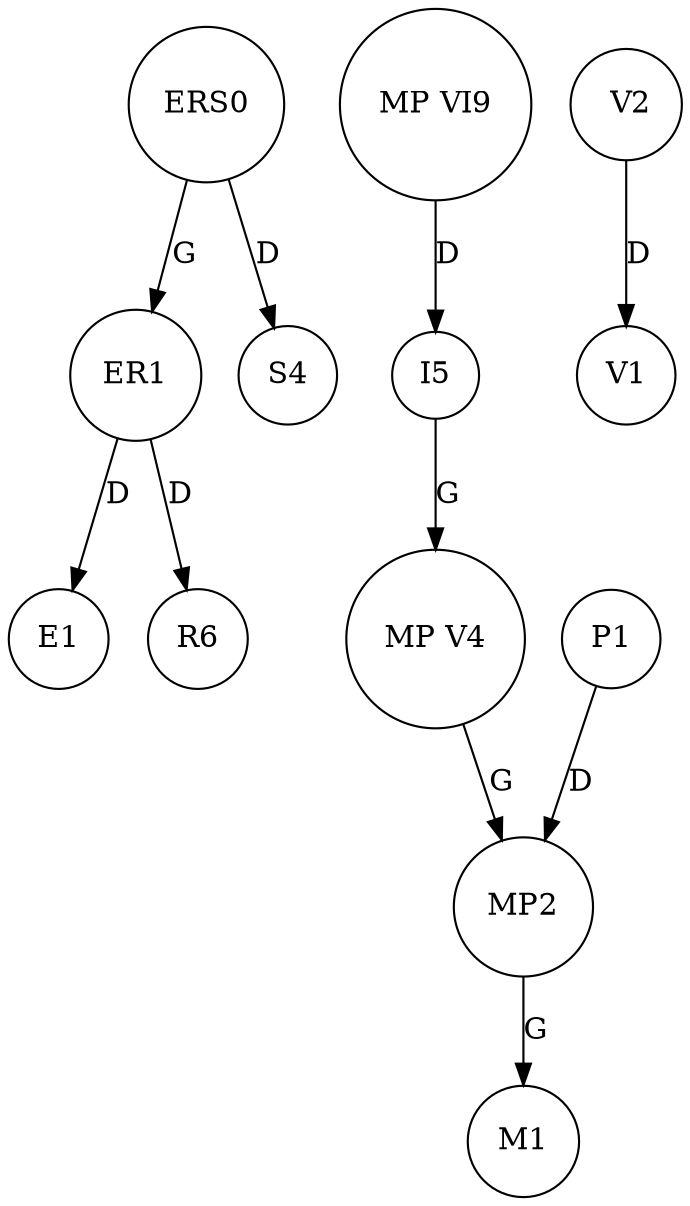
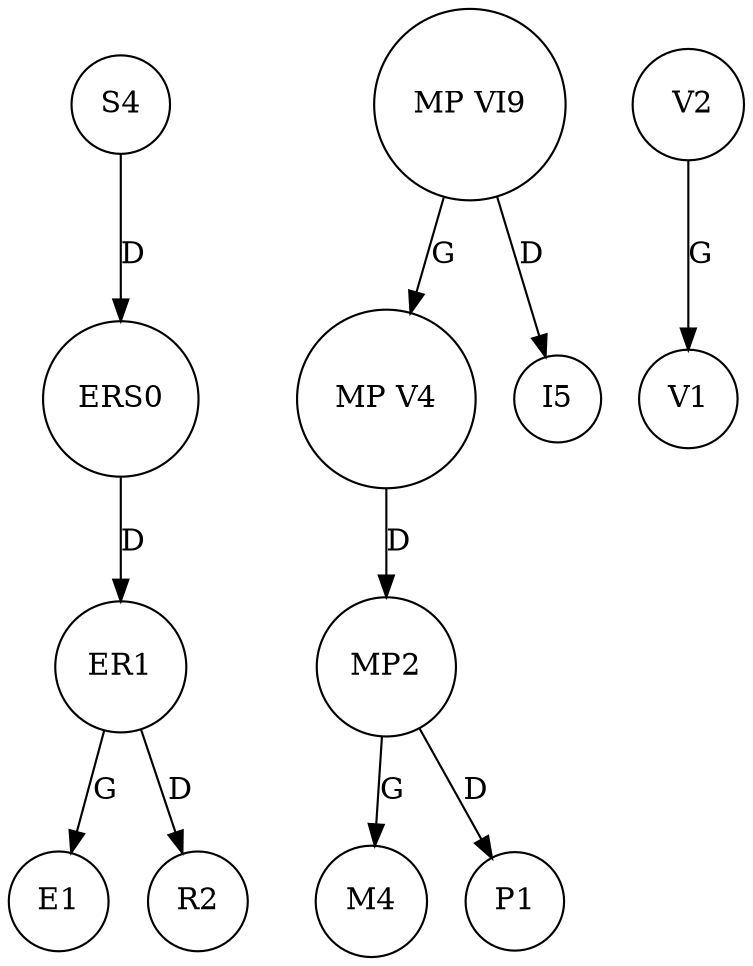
edge "ERS0" -> "S4": reversed
edge "ERS0" -> "ER1": label "G" -> "D"
edge "V2" -> "V1": label "D" -> "G"
edge "I5" -> "MP V4": now "MP VI9" -> "MP V4"
edge "ER1" -> "E1": label "D" -> "G"
node "R6": label "R6" -> "R2"
edge "P1" -> "MP2": reversed
edge "MP V4" -> "MP2": label "G" -> "D"
node "M1": label "M1" -> "M4"
